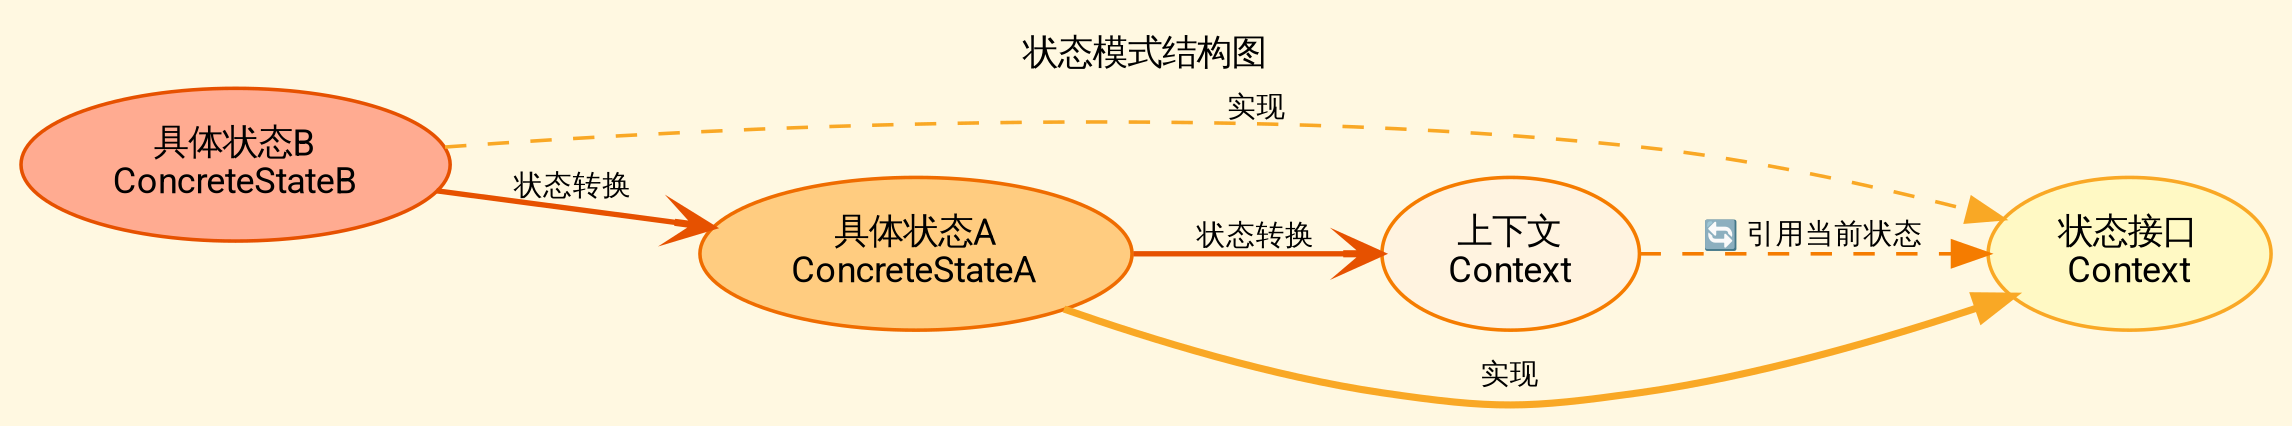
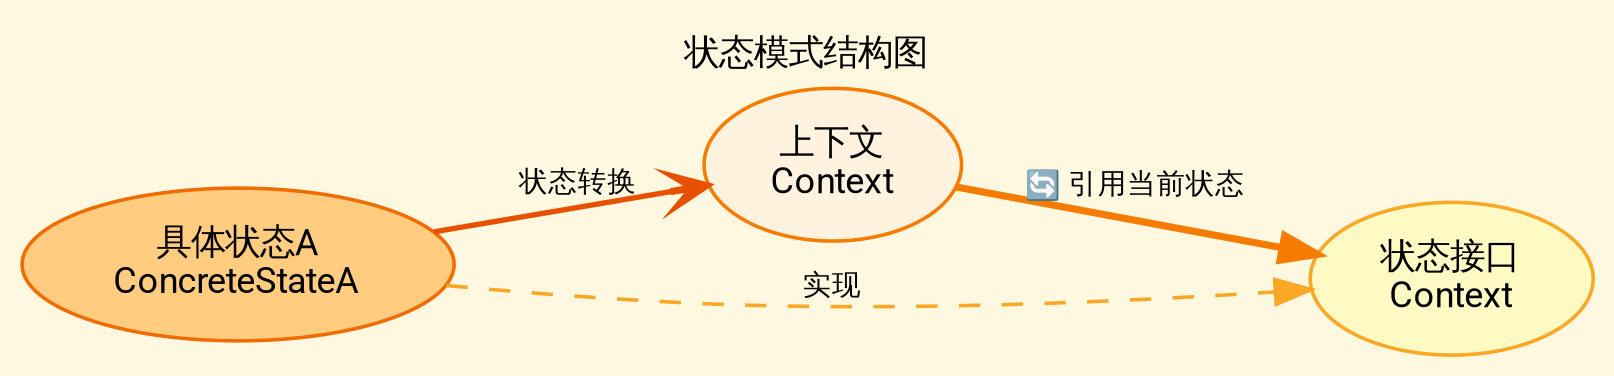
node "具体状态B ConcreteStateB": removed
edge "上下文 Context" -> "状态接口 Context": style dashed -> bold
edge "具体状态A ConcreteStateA" -> "状态接口 Context": style bold -> dashed
